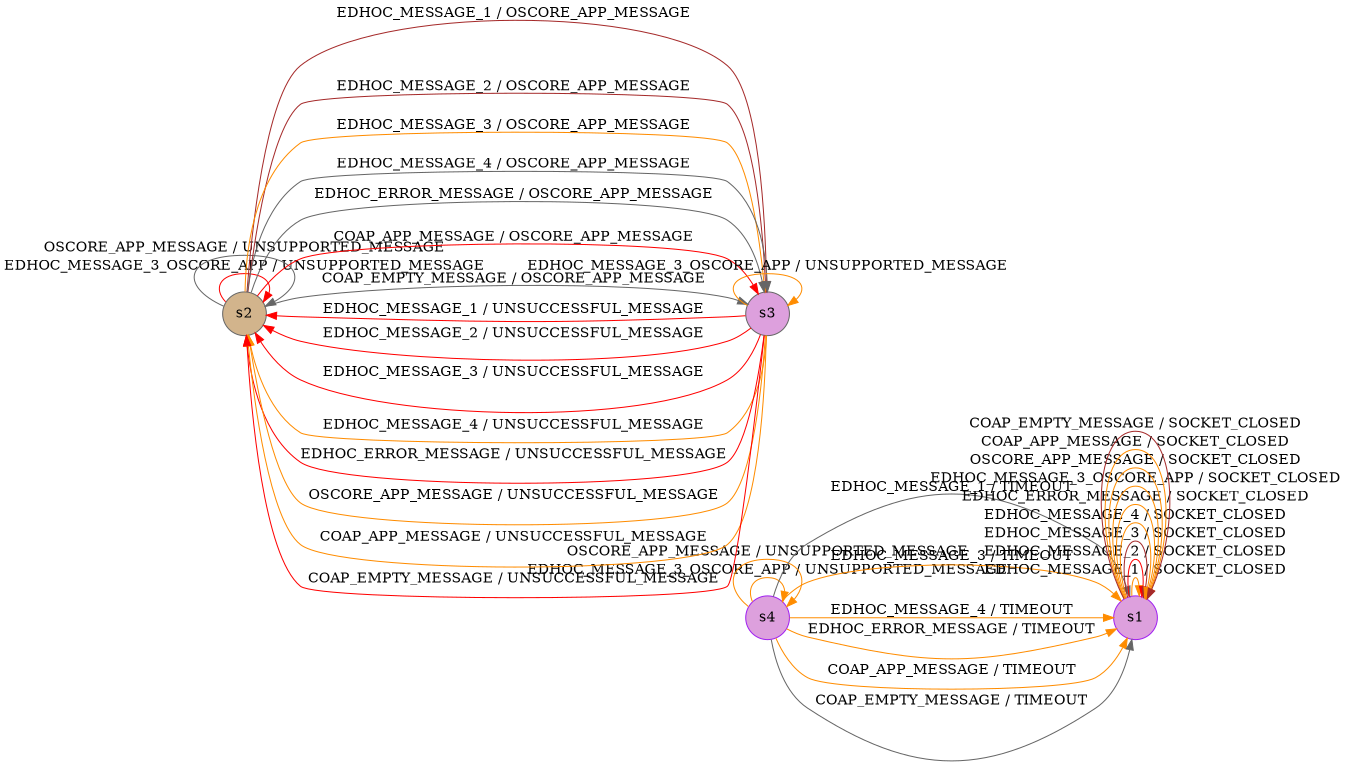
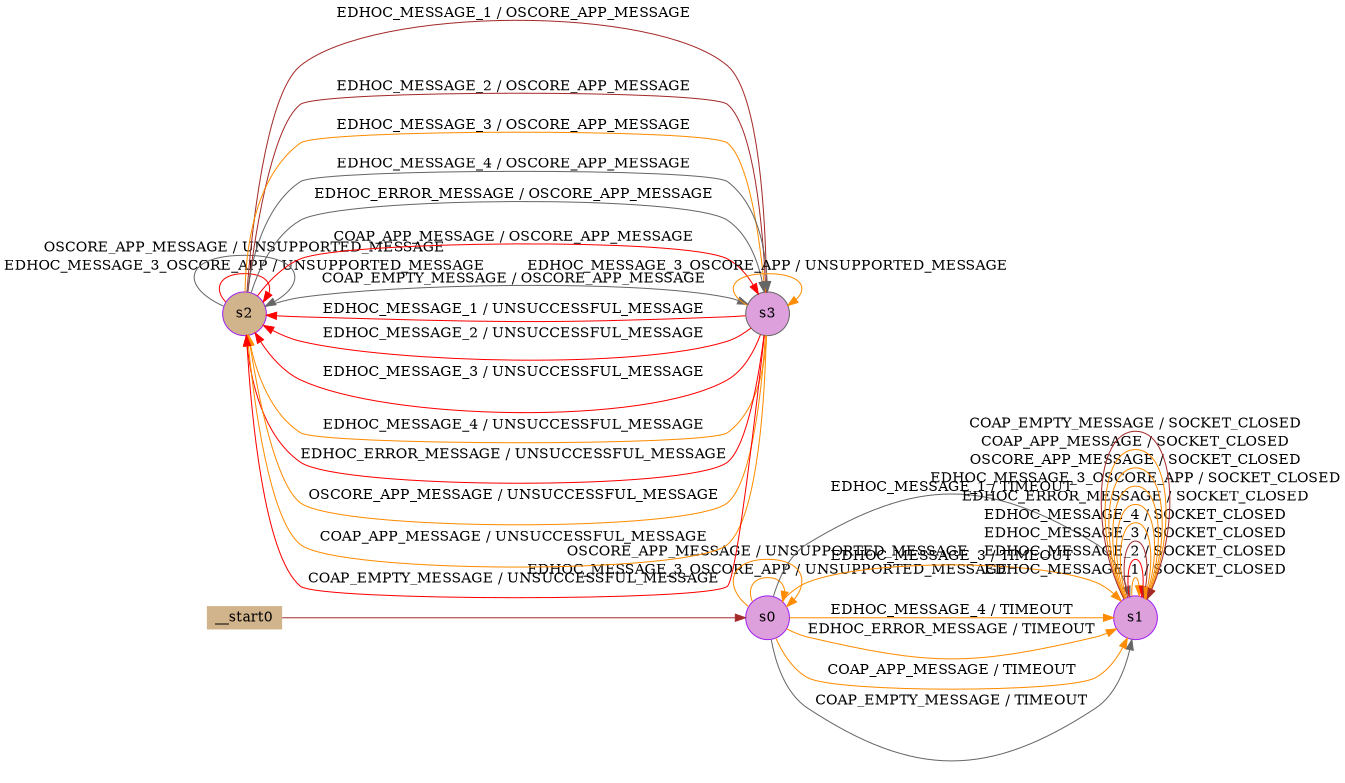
node "s2": color gray40 -> purple
node "__start0": added
node "s4": label "s4" -> "s0"
